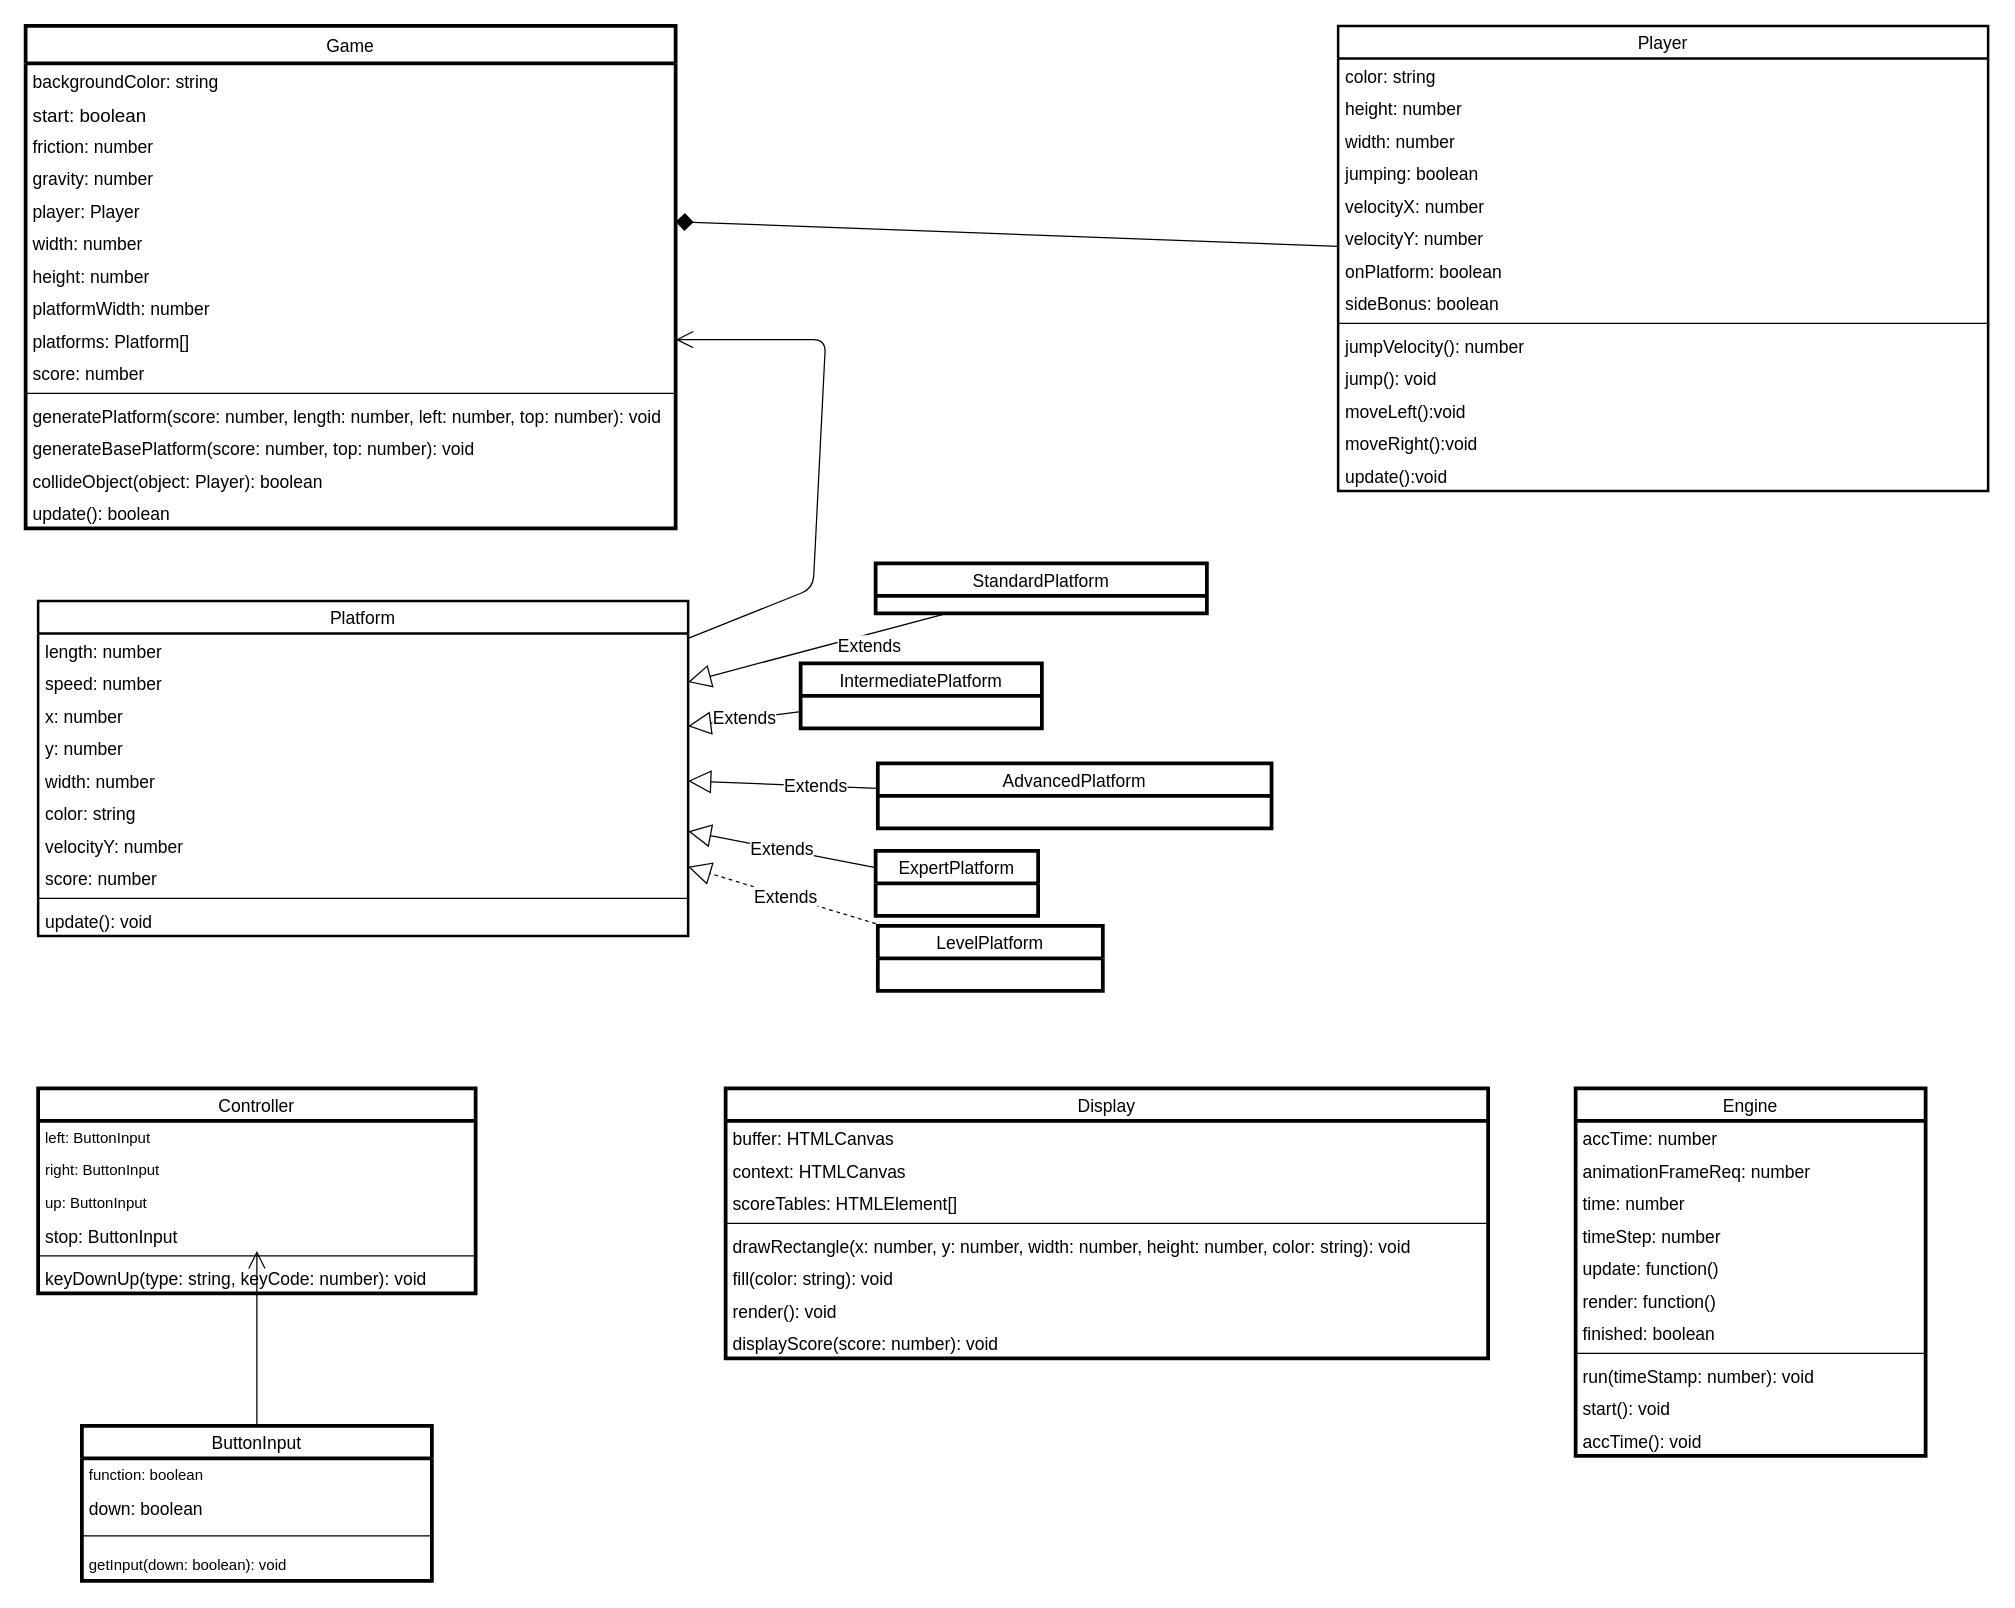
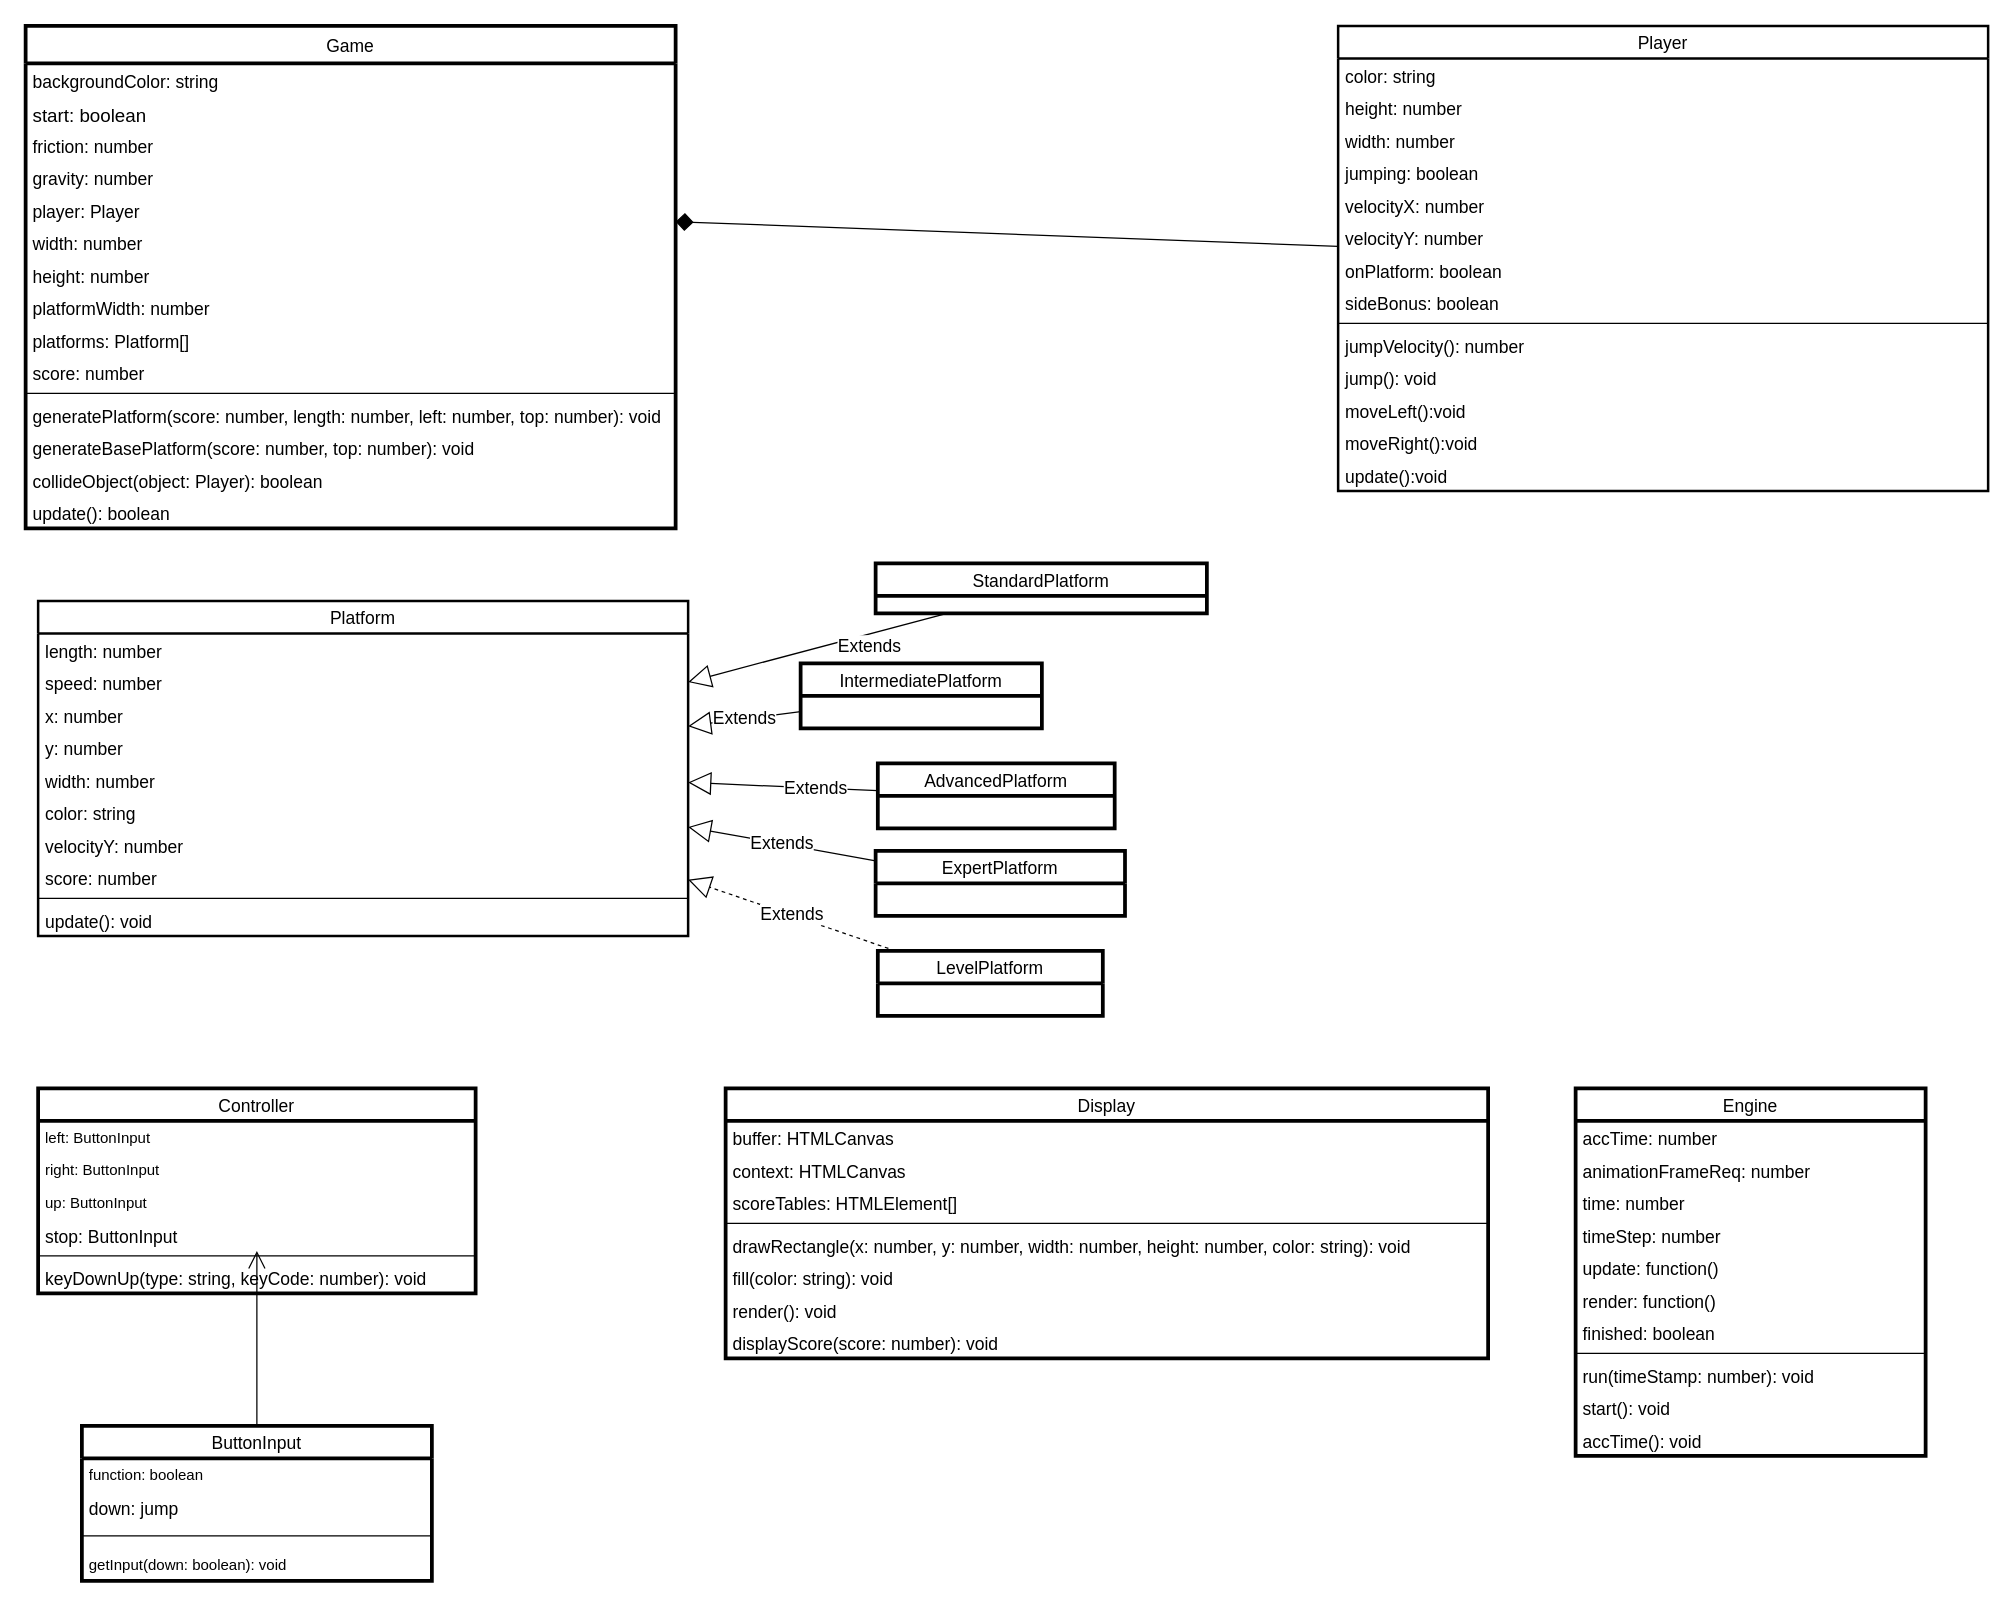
edge "Platform" -> "platforms: Platform[]": removed
node "AdvancedPlatform": size 394x65 -> 237x65
node "ExpertPlatform": size 163x65 -> 249x65
node "LevelPlatform": moved (990, 958) -> (990, 983)
node "down: boolean": label "down: boolean" -> "down: jump"
